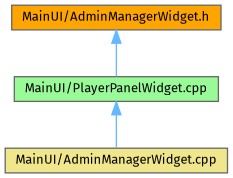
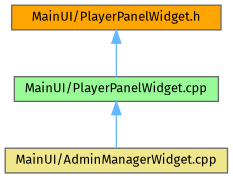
node "MainUI/AdminManagerWidget.h": label "MainUI/AdminManagerWidget.h" -> "MainUI/PlayerPanelWidget.h"
